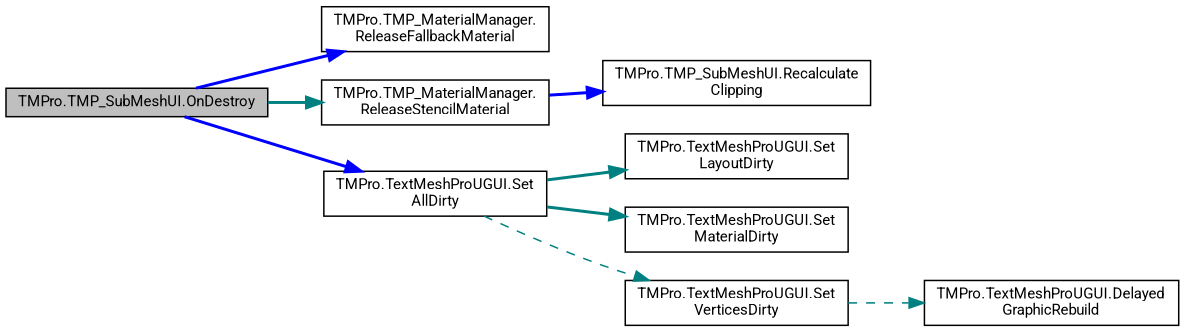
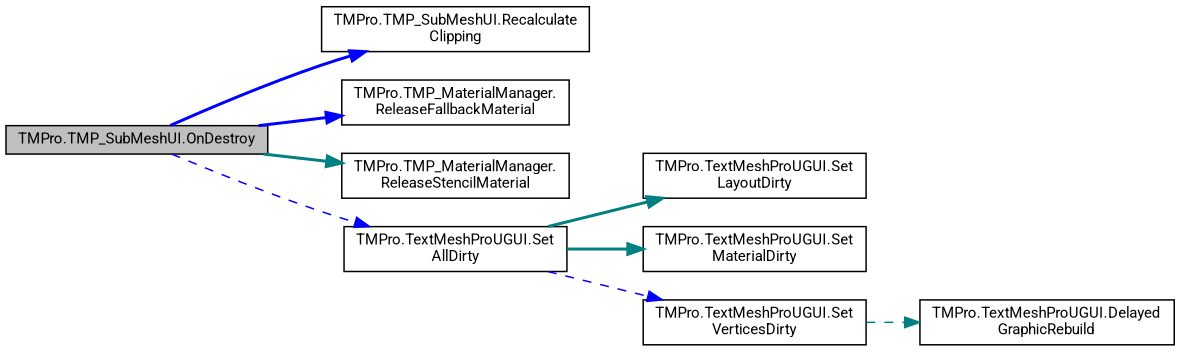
edge "TMPro.TMP_MaterialManager. ReleaseStencilMaterial" -> "TMPro.TMP_SubMeshUI.Recalculate Clipping": now "TMPro.TMP_SubMeshUI.OnDestroy" -> "TMPro.TMP_SubMeshUI.Recalculate Clipping"
edge "TMPro.TMP_SubMeshUI.OnDestroy" -> "TMPro.TextMeshProUGUI.Set AllDirty": style bold -> dashed
edge "TMPro.TextMeshProUGUI.Set AllDirty" -> "TMPro.TextMeshProUGUI.Set VerticesDirty": color teal -> blue
